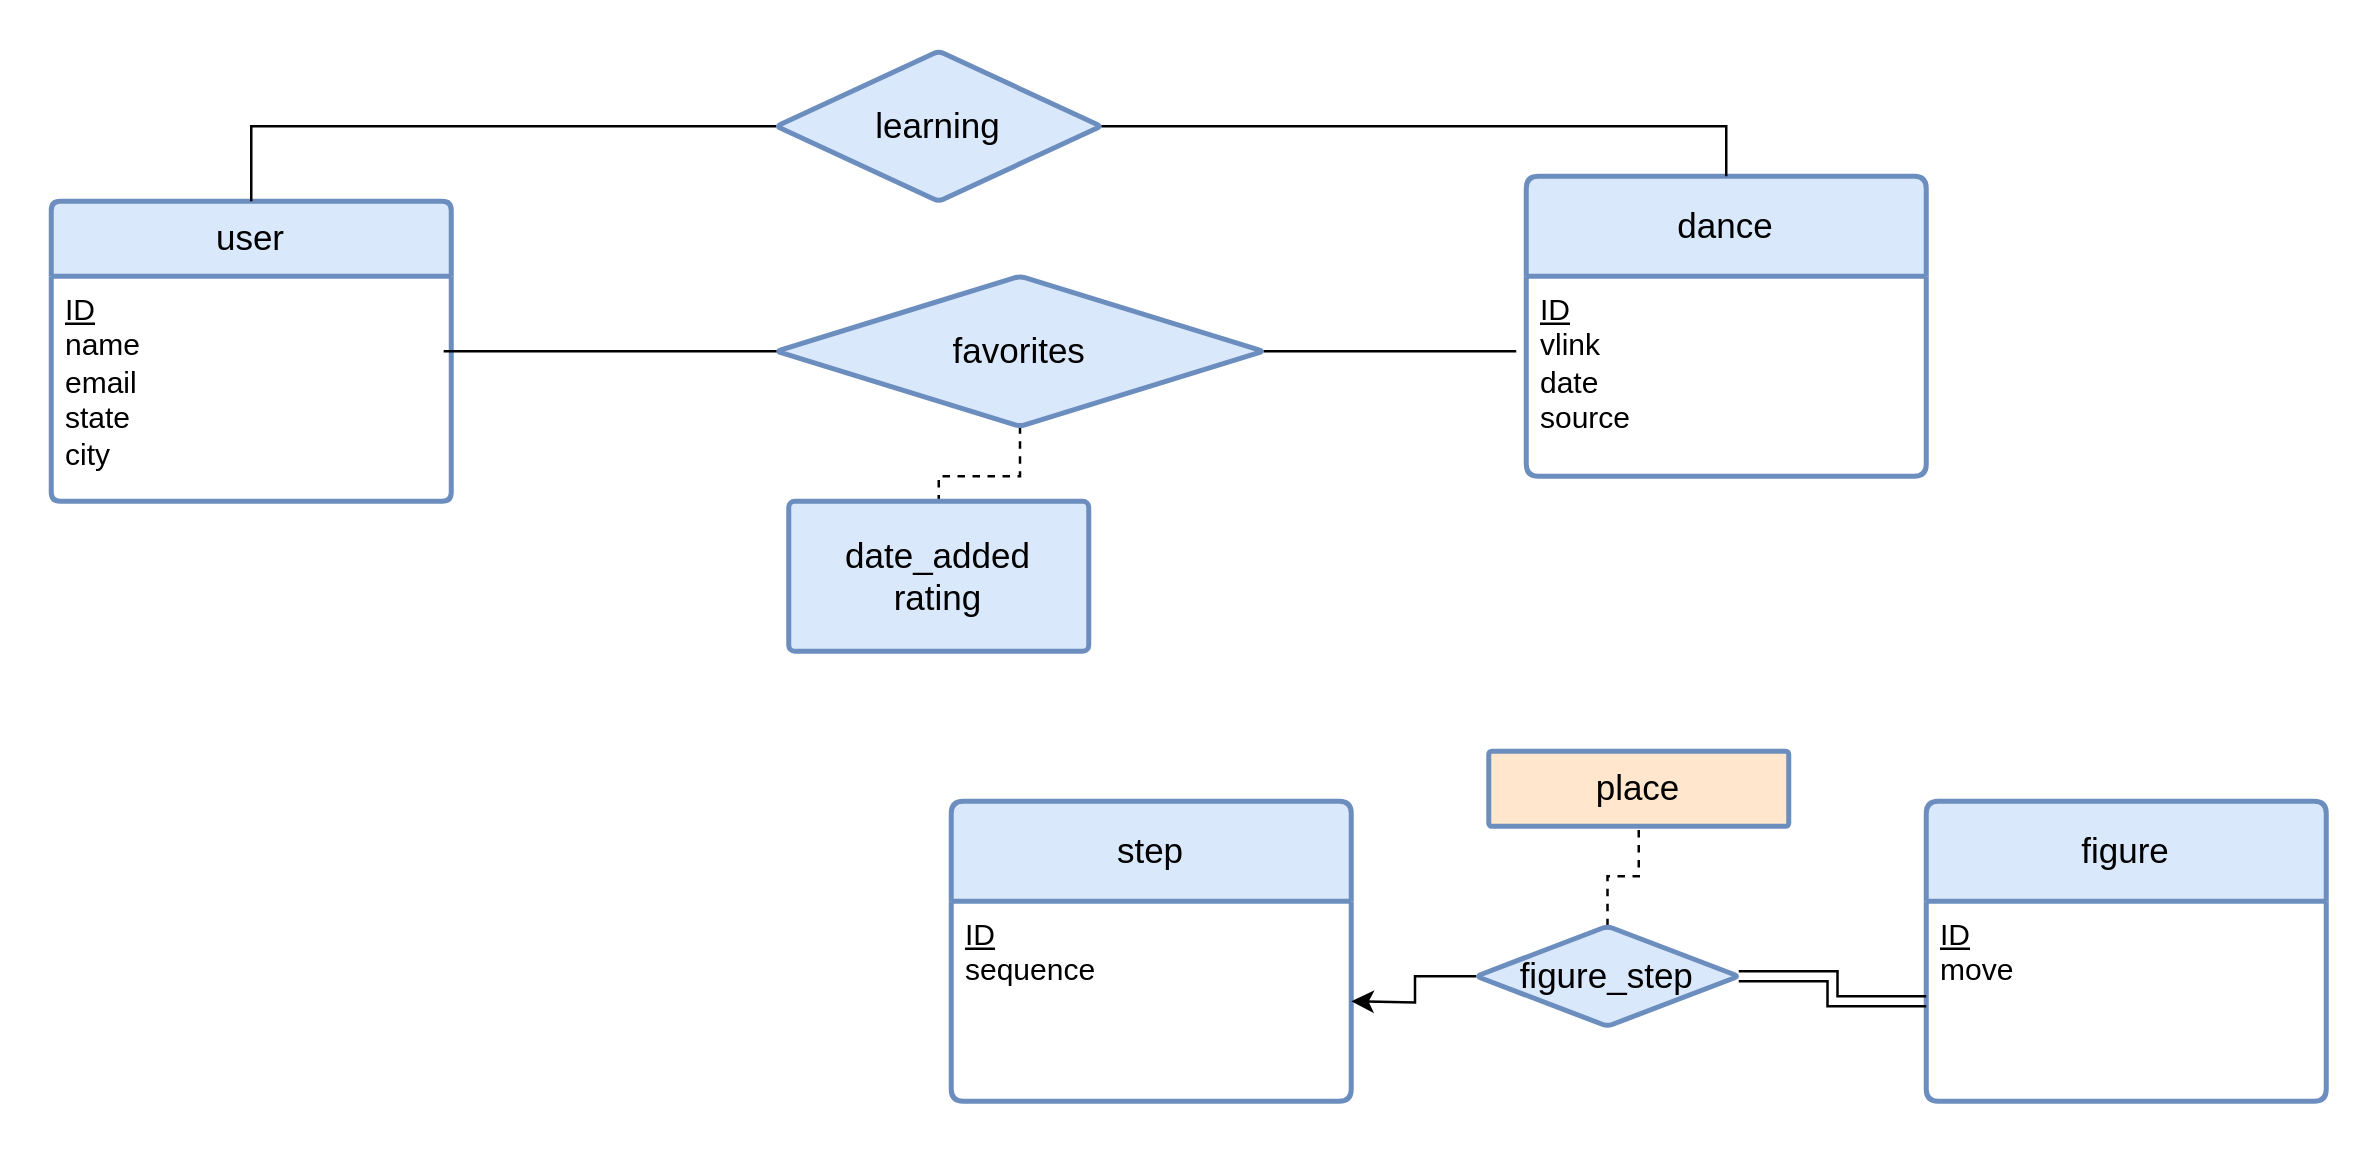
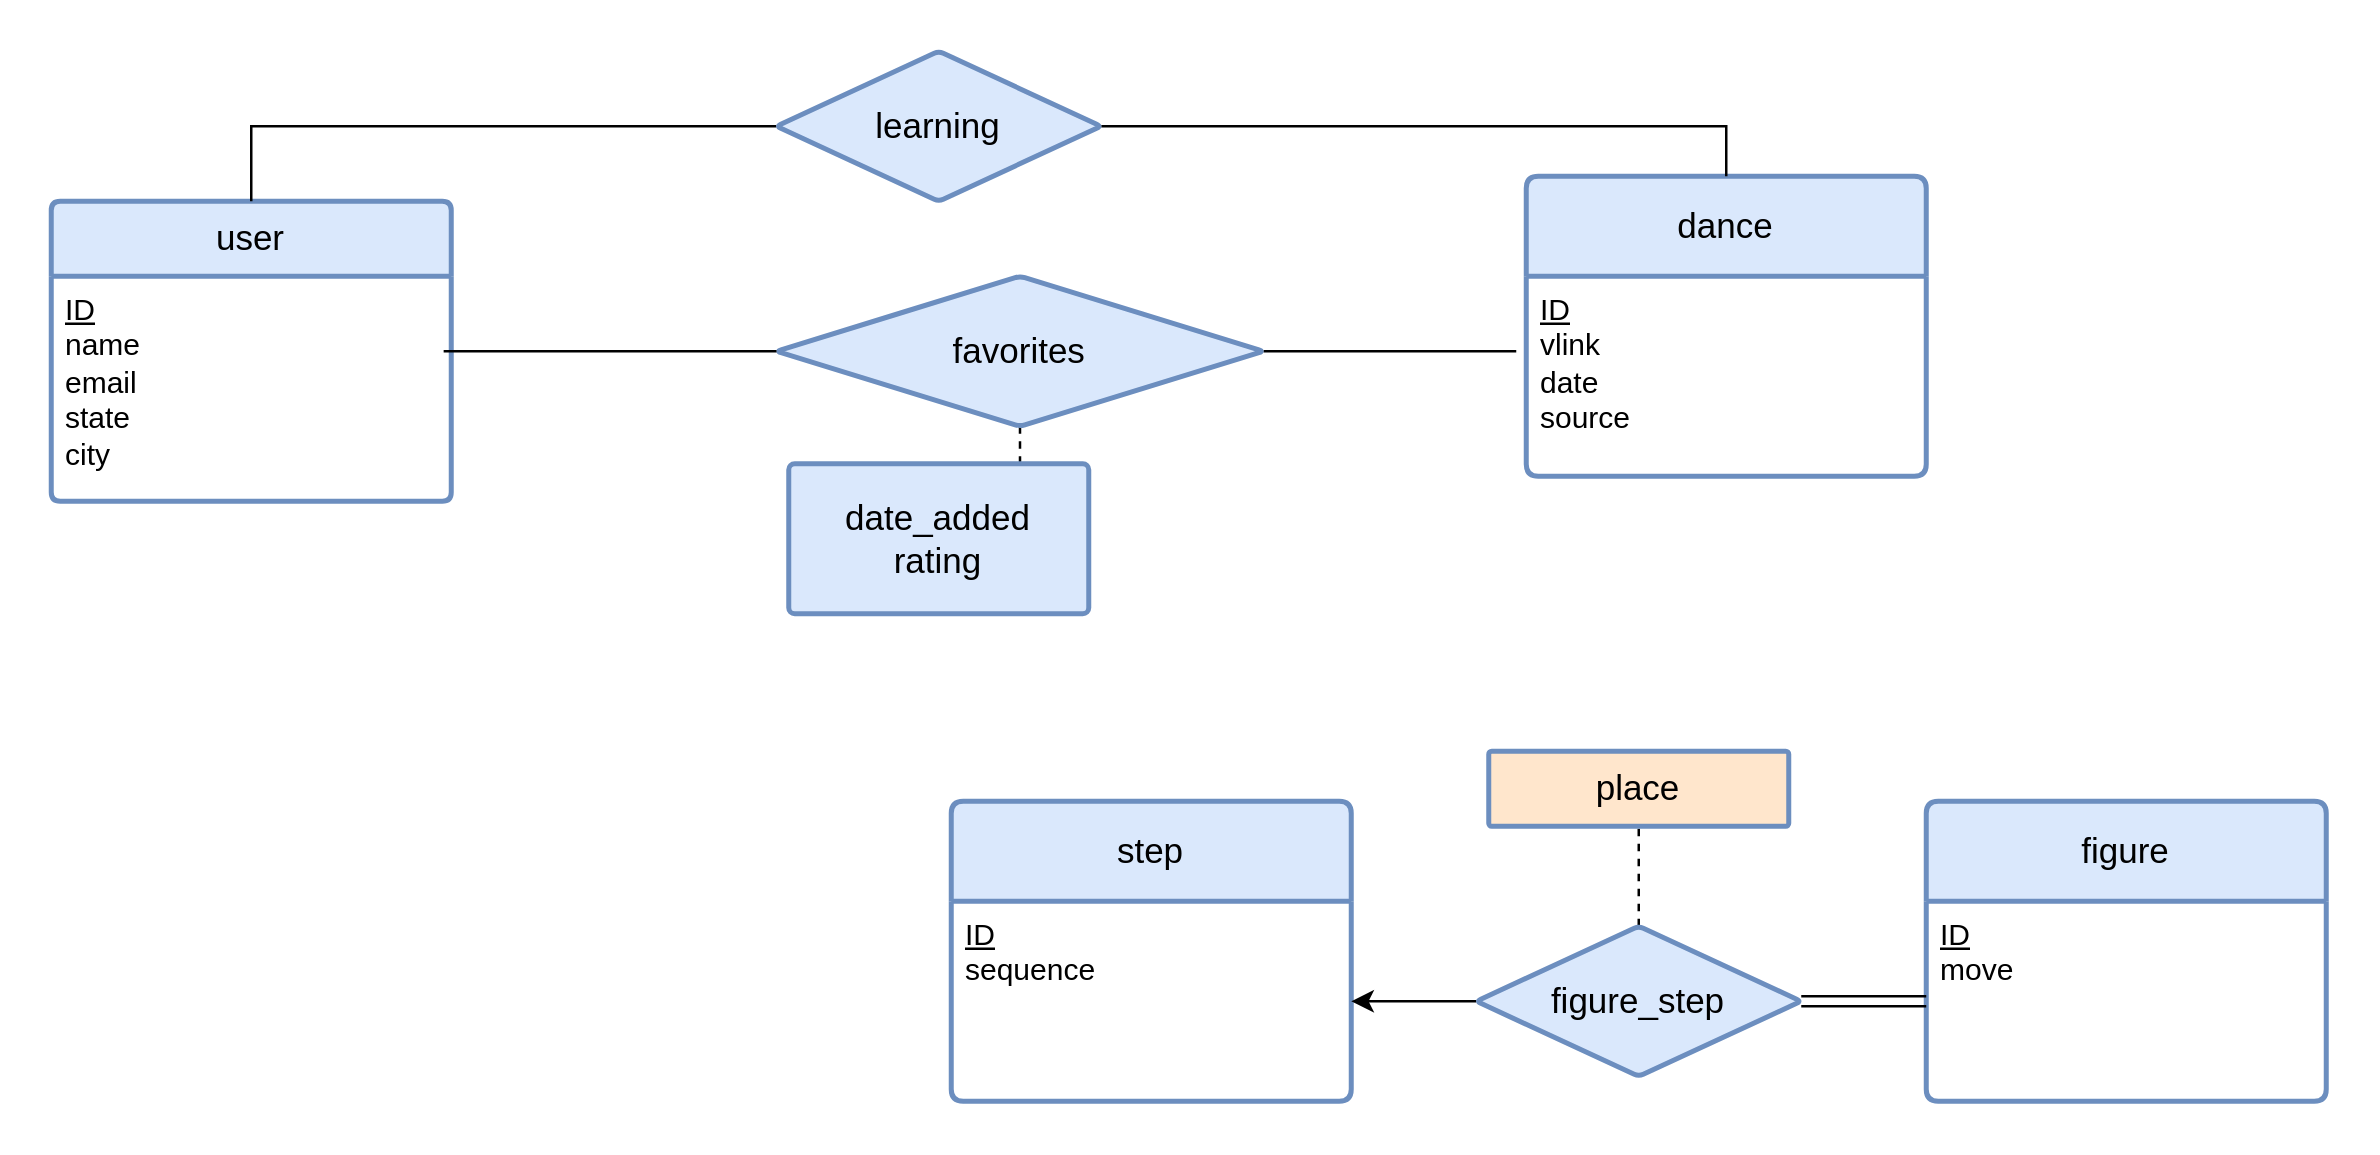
node "date_added rating": moved (939, 576) -> (939, 539)
node "figure_step": size 263x100 -> 325x150
